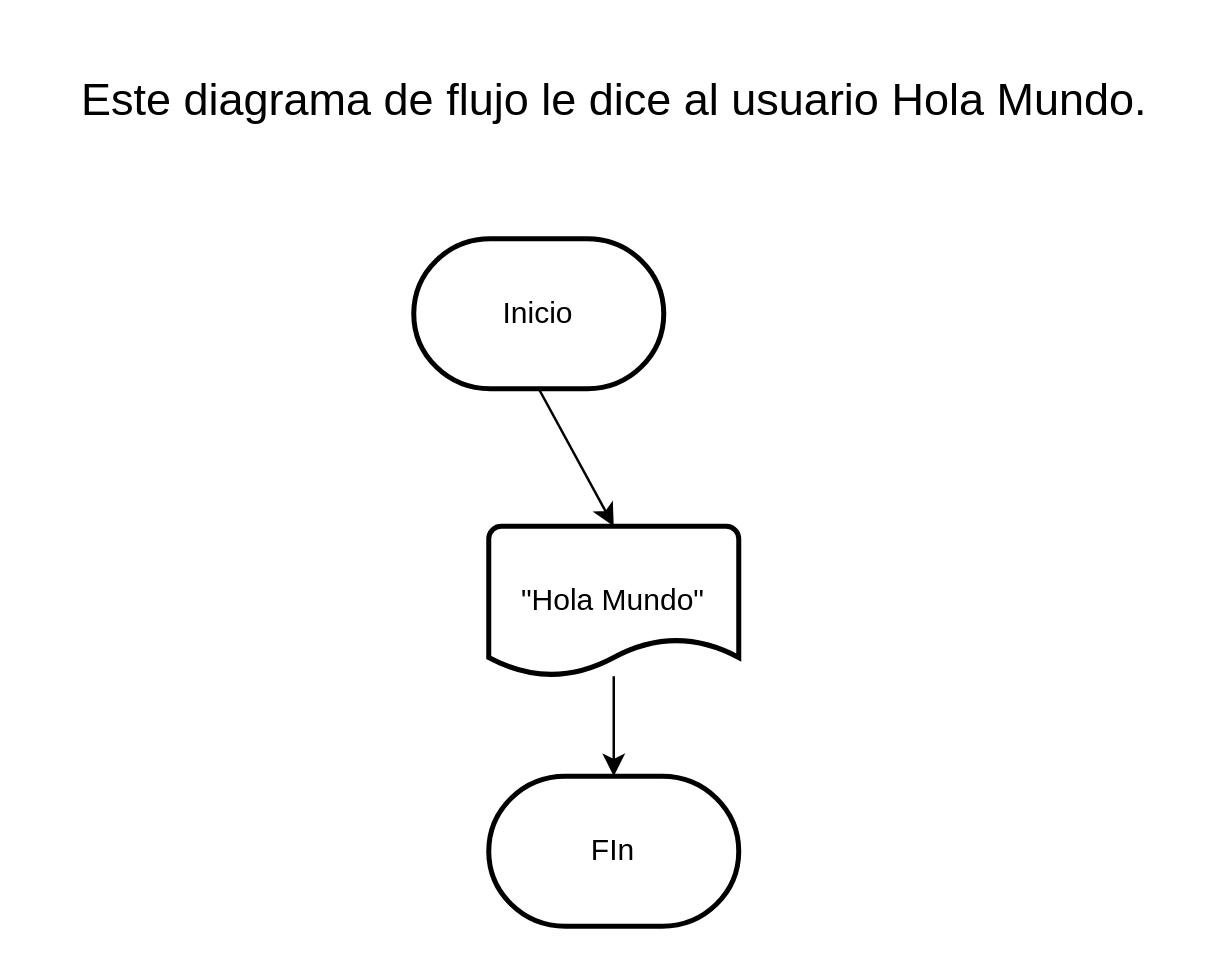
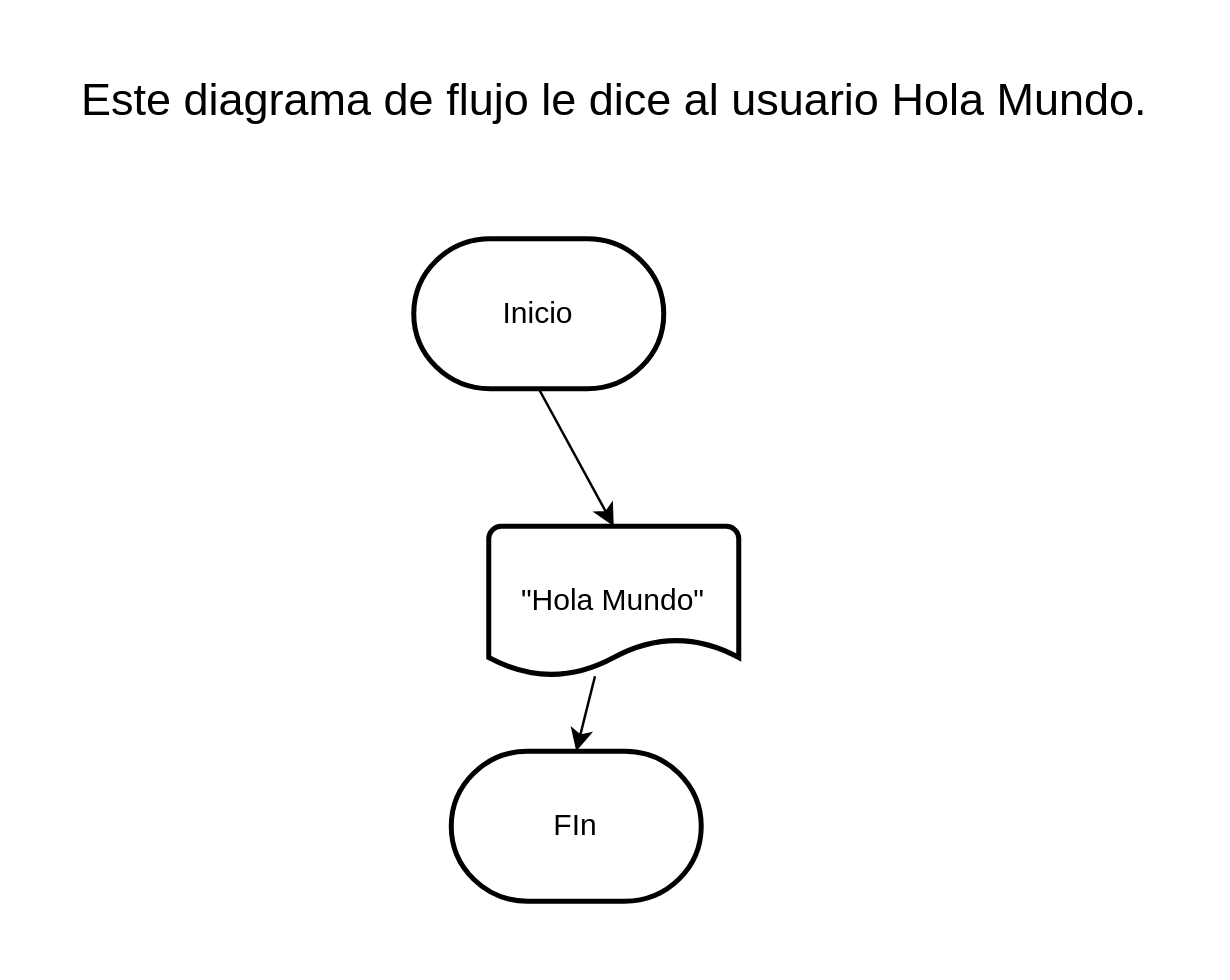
node "FIn": moved (614, 851) -> (576, 826)
